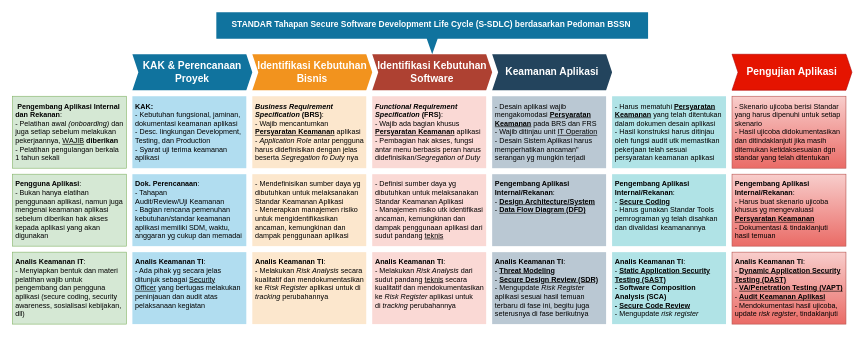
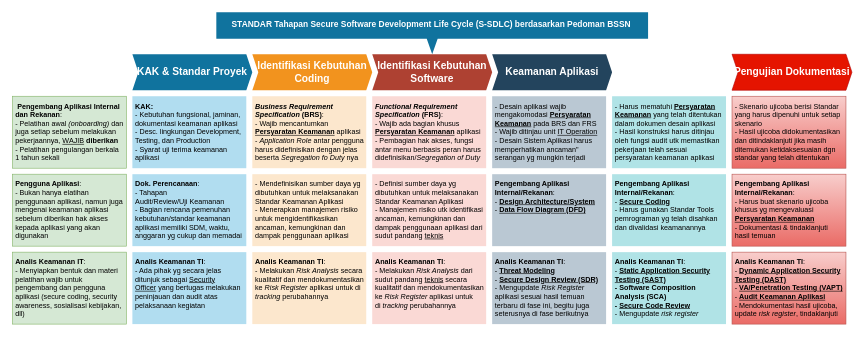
node "KAK & Perencanaan Proyek": label "KAK & Perencanaan Proyek" -> "KAK & Standar Proyek"
node "Identifikasi Kebutuhan Bisnis": label "Identifikasi Kebutuhan Bisnis" -> "Identifikasi Kebutuhan Coding"
node "Pengujian Aplikasi": label "Pengujian Aplikasi" -> "Pengujian Dokumentasi"
